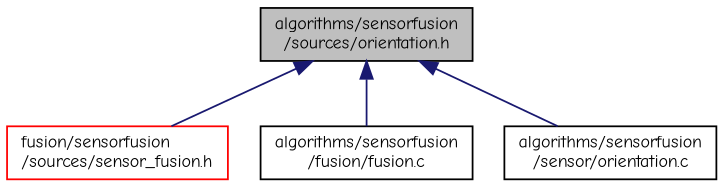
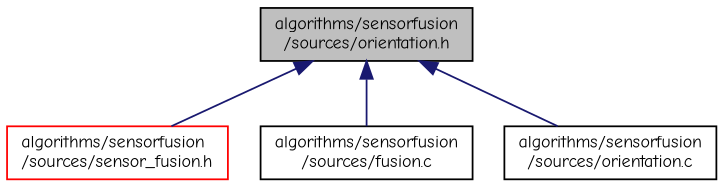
node "fusion/sensorfusion /sources/sensor_fusion.h": label "fusion/sensorfusion /sources/sensor_fusion.h" -> "algorithms/sensorfusion /sources/sensor_fusion.h"
node "algorithms/sensorfusion /fusion/fusion.c": label "algorithms/sensorfusion /fusion/fusion.c" -> "algorithms/sensorfusion /sources/fusion.c"
node "algorithms/sensorfusion /sensor/orientation.c": label "algorithms/sensorfusion /sensor/orientation.c" -> "algorithms/sensorfusion /sources/orientation.c"
